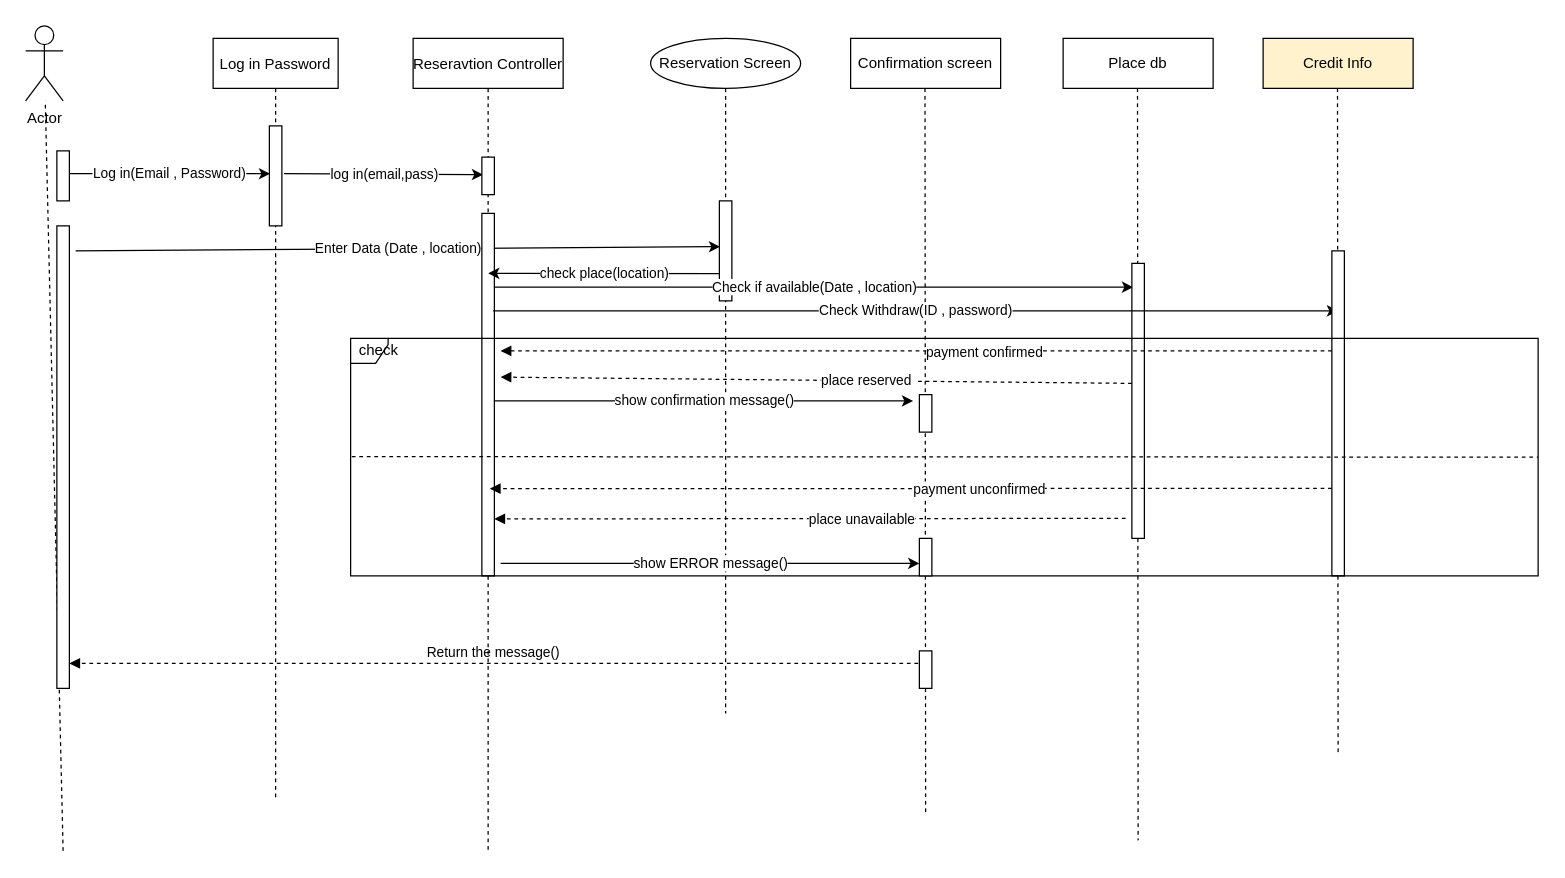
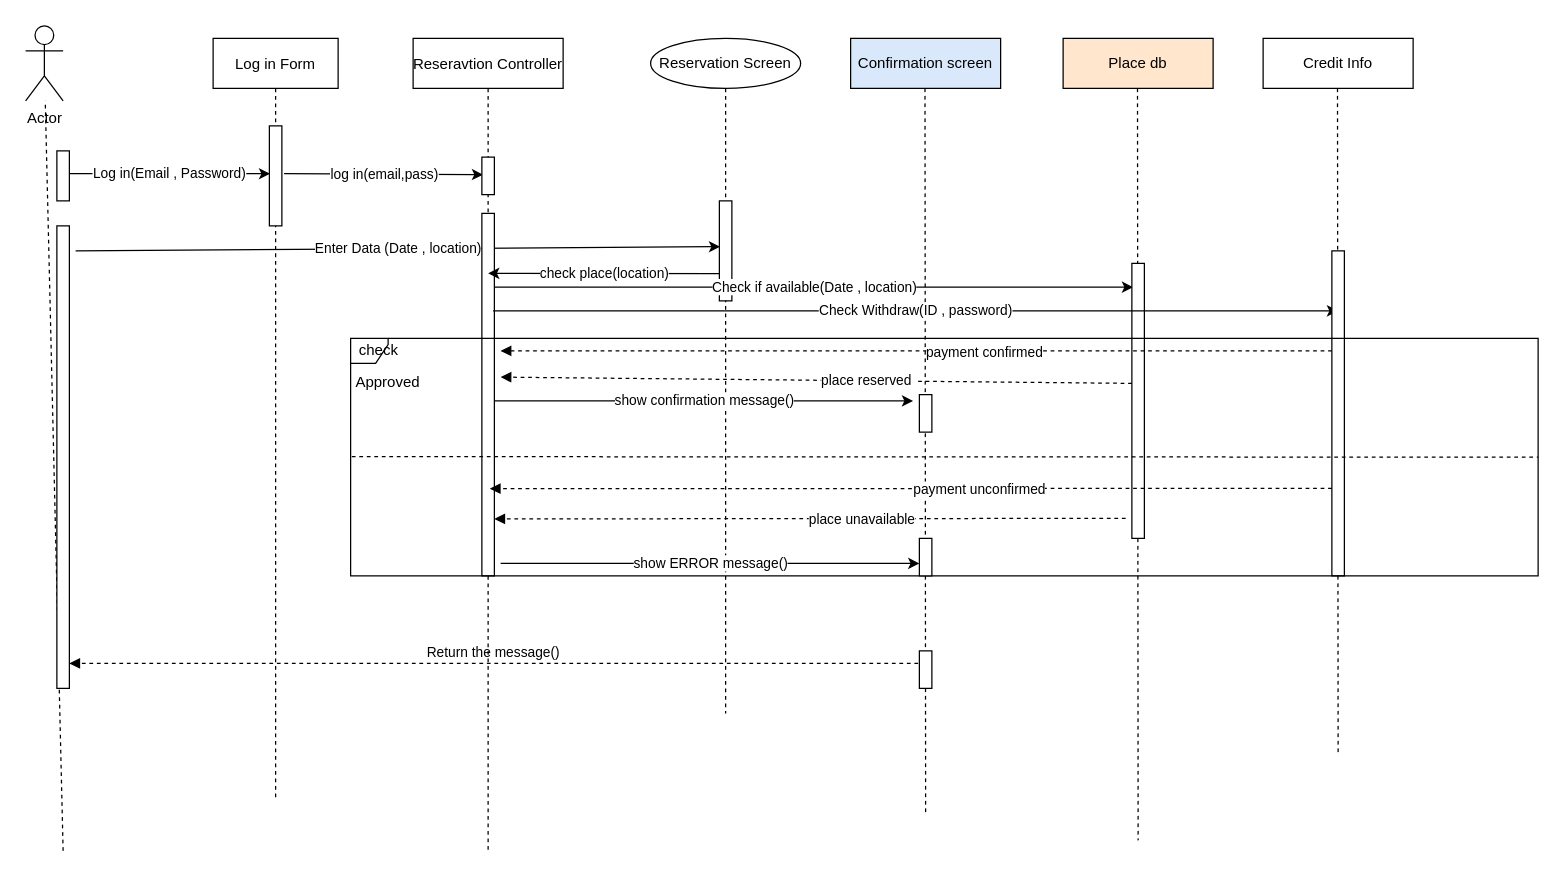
node "Confirmation screen": fillcolor #ffffff -> #dae8fc
node "Place db": fillcolor #ffffff -> #ffe6cc
node "Credit Info": fillcolor #fff2cc -> #ffffff
node "Log in Password": label "Log in Password" -> "Log in Form"
node "Approved": added
